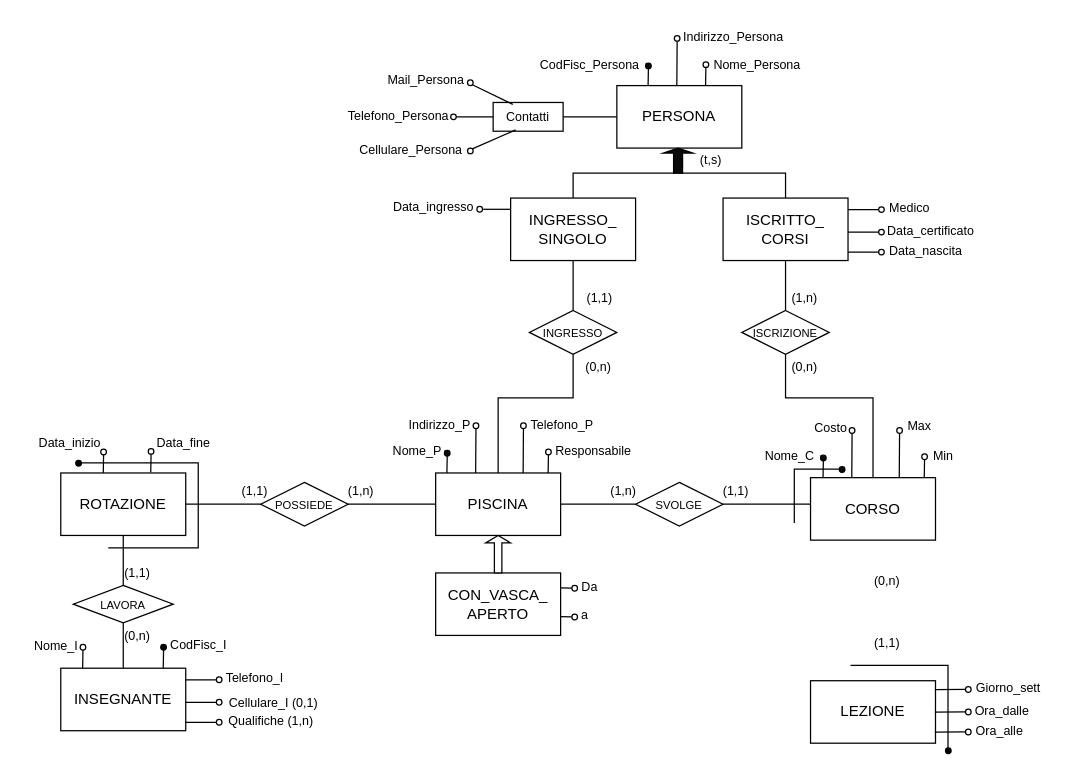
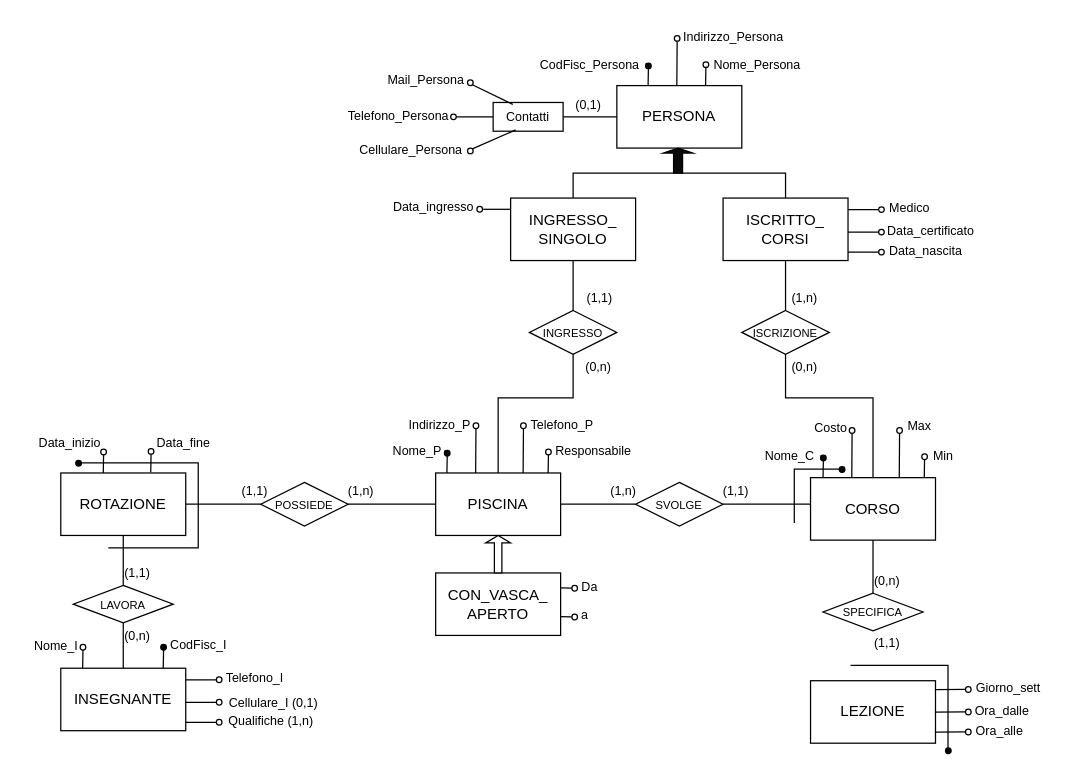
node "(0,1)": added
node "(t,s)": removed
edge "CORSO" -- "SPECIFICA": added
node "SPECIFICA": added
